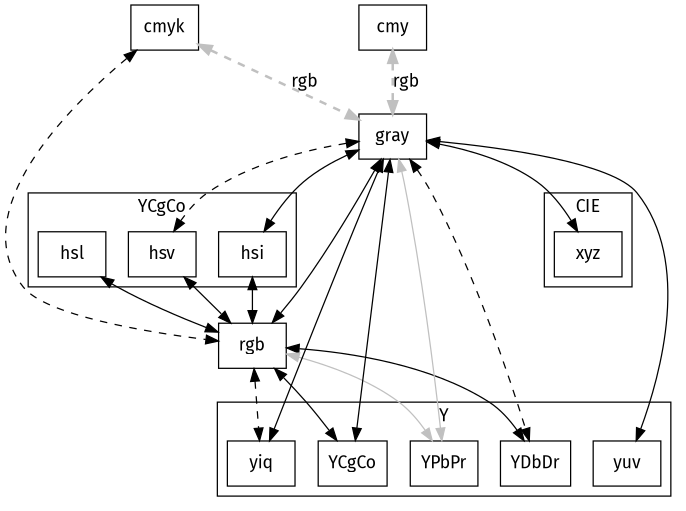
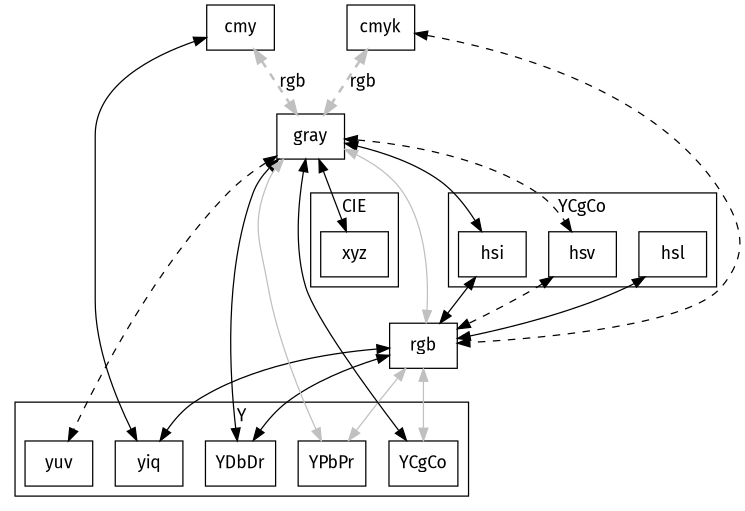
edge "gray" -- "yuv": style solid -> dashed
edge "gray" -- "rgb": color black -> gray
edge "gray" -- "YDbDr": style dashed -> solid
edge "hsv" -- "rgb": style solid -> dashed
edge "gray" -- "yiq": now "cmy" -- "yiq"
edge "rgb" -- "yiq": style dashed -> solid
edge "rgb" -- "YCgCo": color black -> gray
